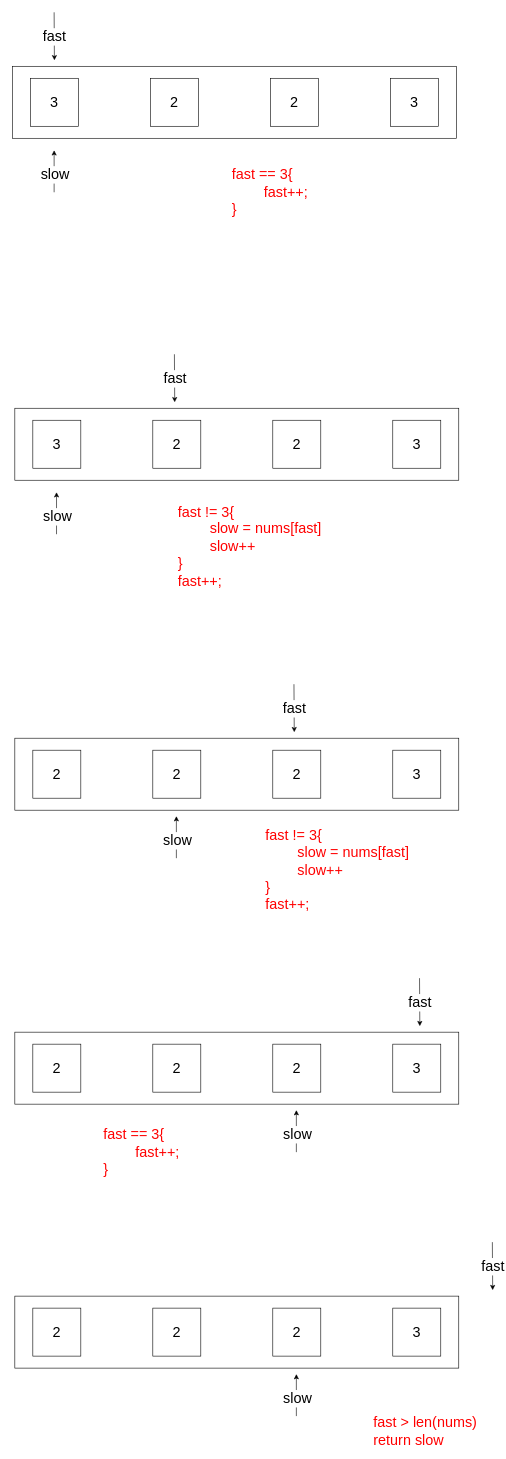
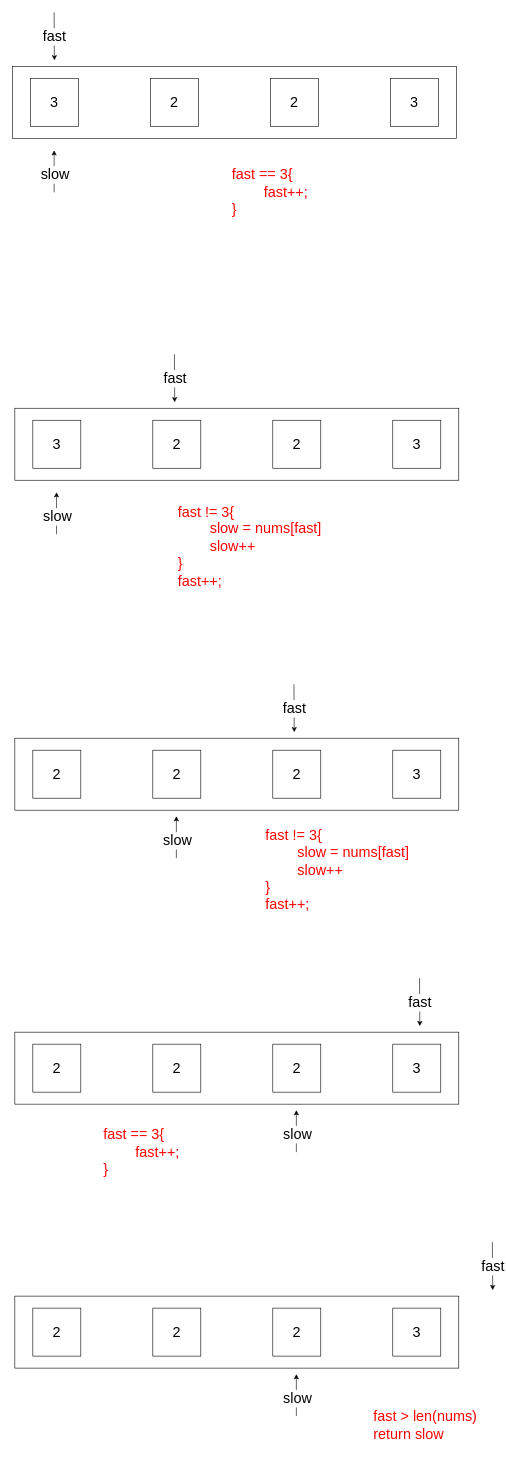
node "fast > len(nums) return slow": moved (432, 1431) -> (432, 1425)
